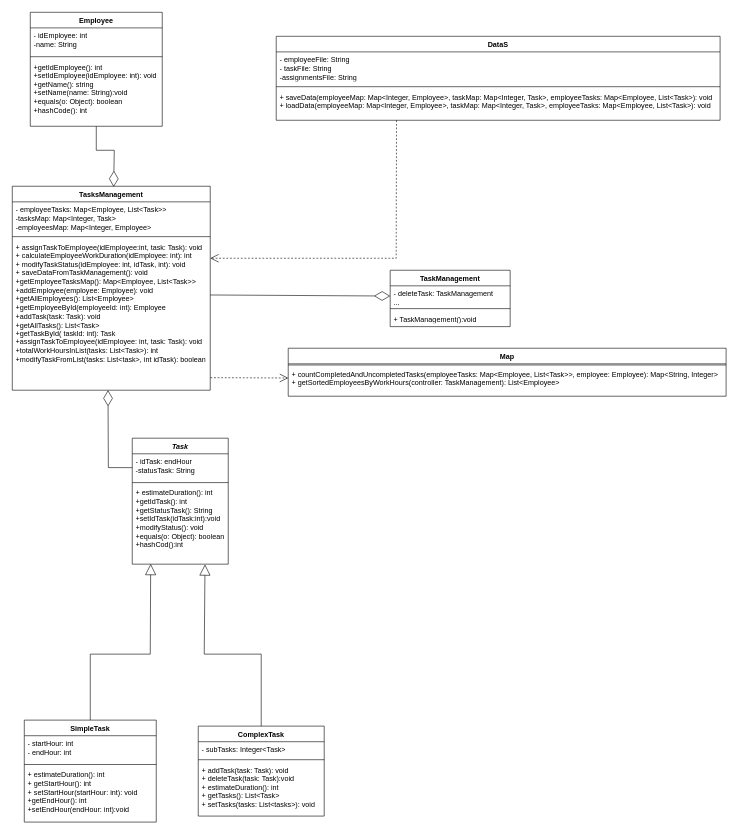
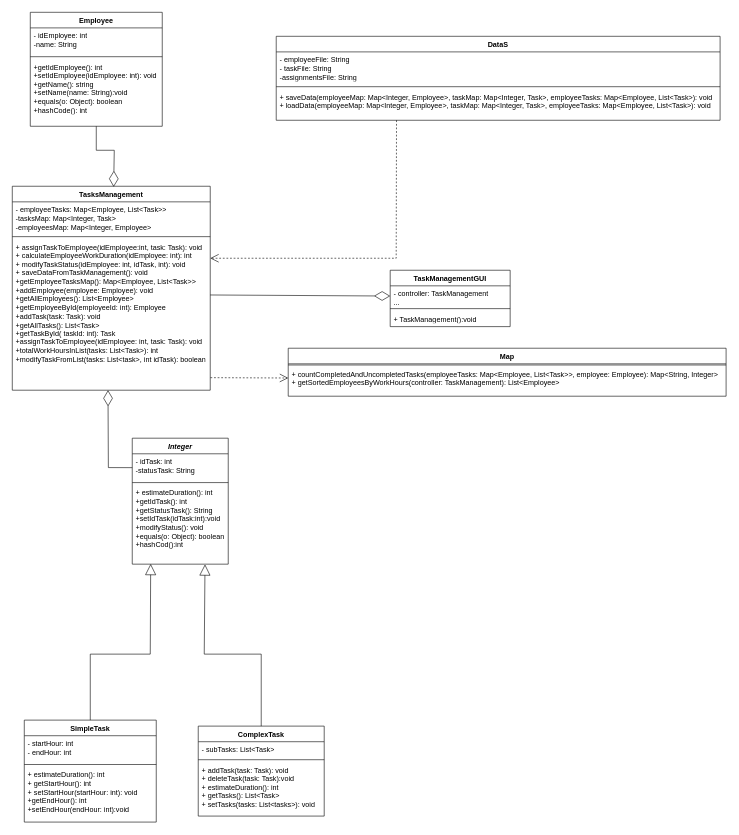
node "TaskManagement": label "TaskManagement" -> "TaskManagementGUI"
node "- deleteTask: TaskManagement ...": label "- deleteTask: TaskManagement ..." -> "- controller: TaskManagement ..."
node "Task": label "Task" -> "Integer"
node "- idTask: endHour -statusTask: String": label "- idTask: endHour -statusTask: String" -> "- idTask: int -statusTask: String"
node "- subTasks: Integer<Task>": label "- subTasks: Integer<Task>" -> "- subTasks: List<Task>"
